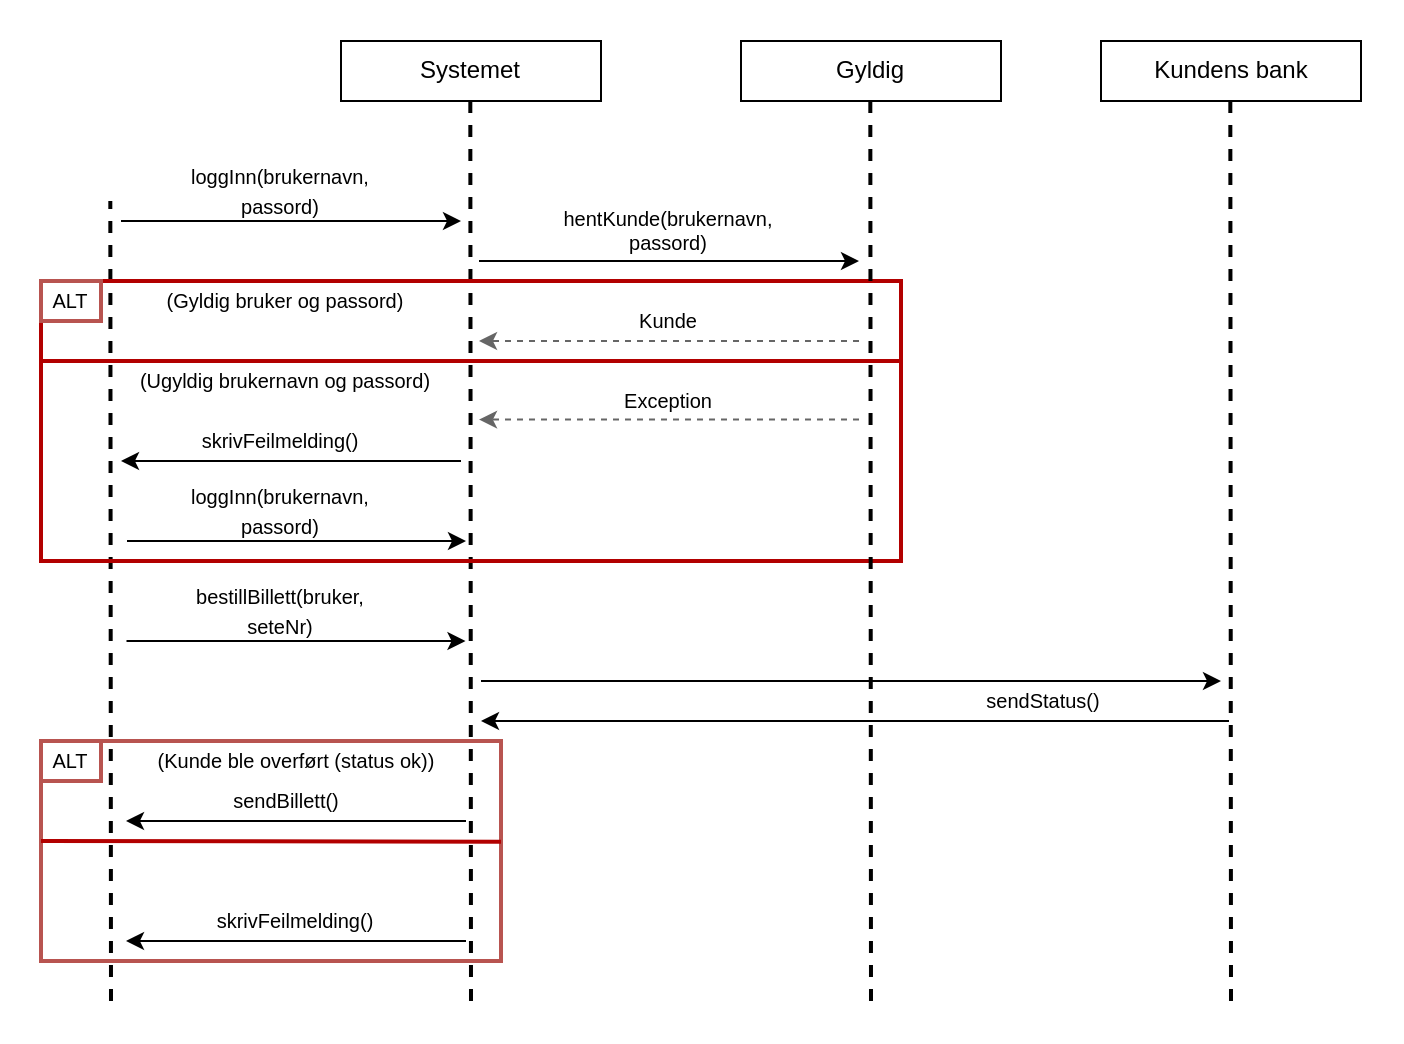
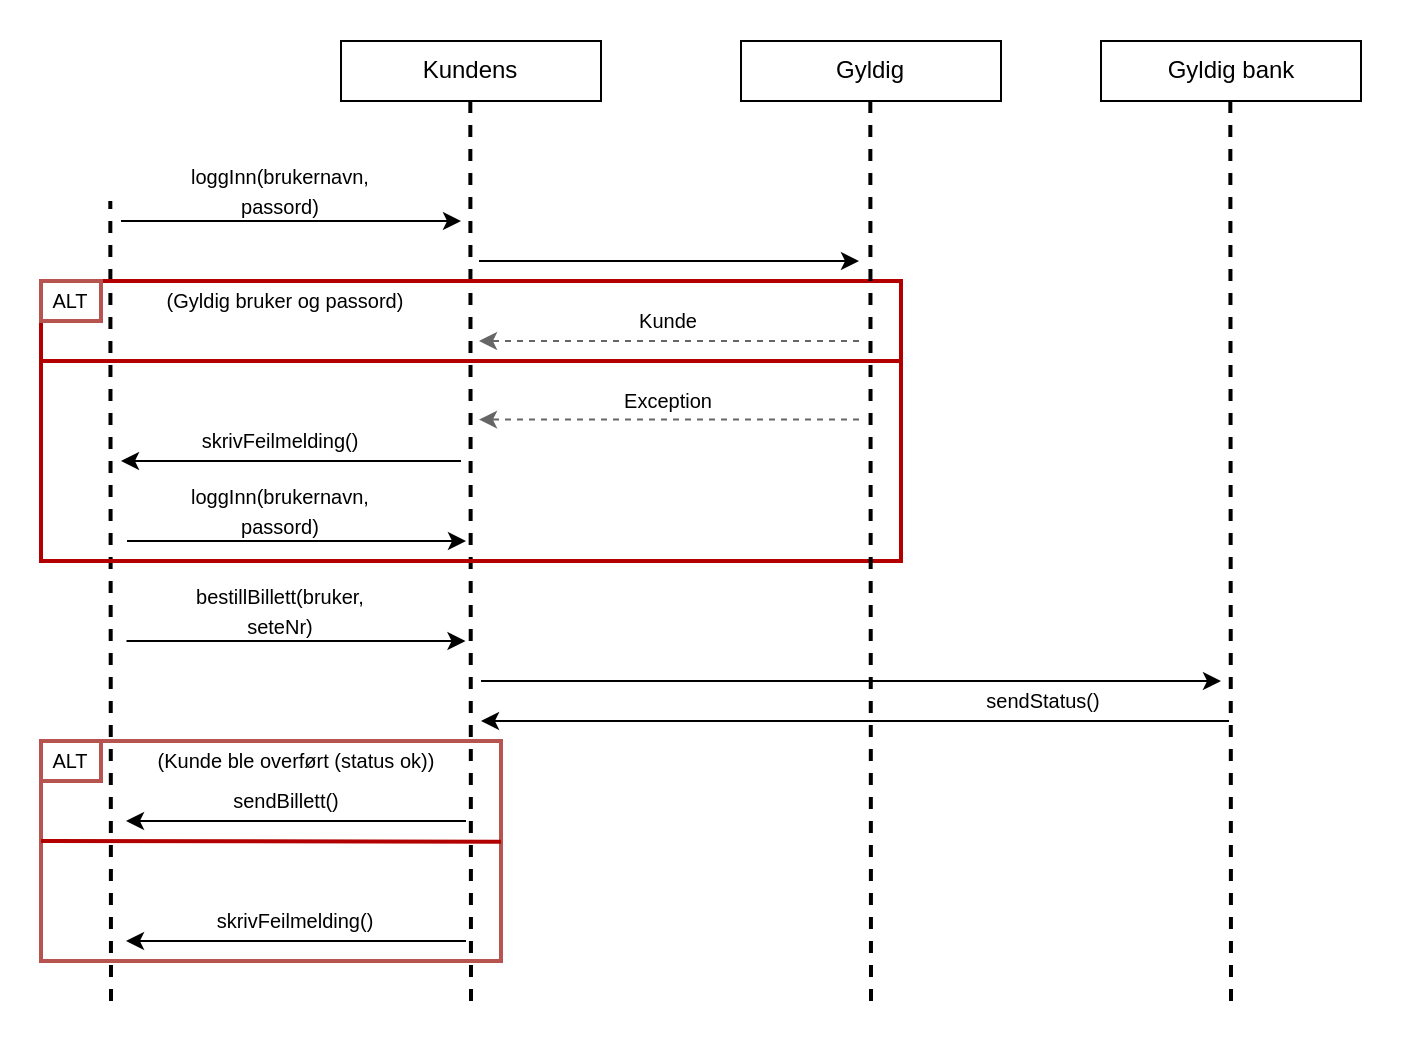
node "Systemet": label "Systemet" -> "Kundens"
node "Kundens bank": label "Kundens bank" -> "Gyldig bank"
node "hentKunde(brukernavn, passord)": removed
node "(Ugyldig brukernavn og passord)": removed
